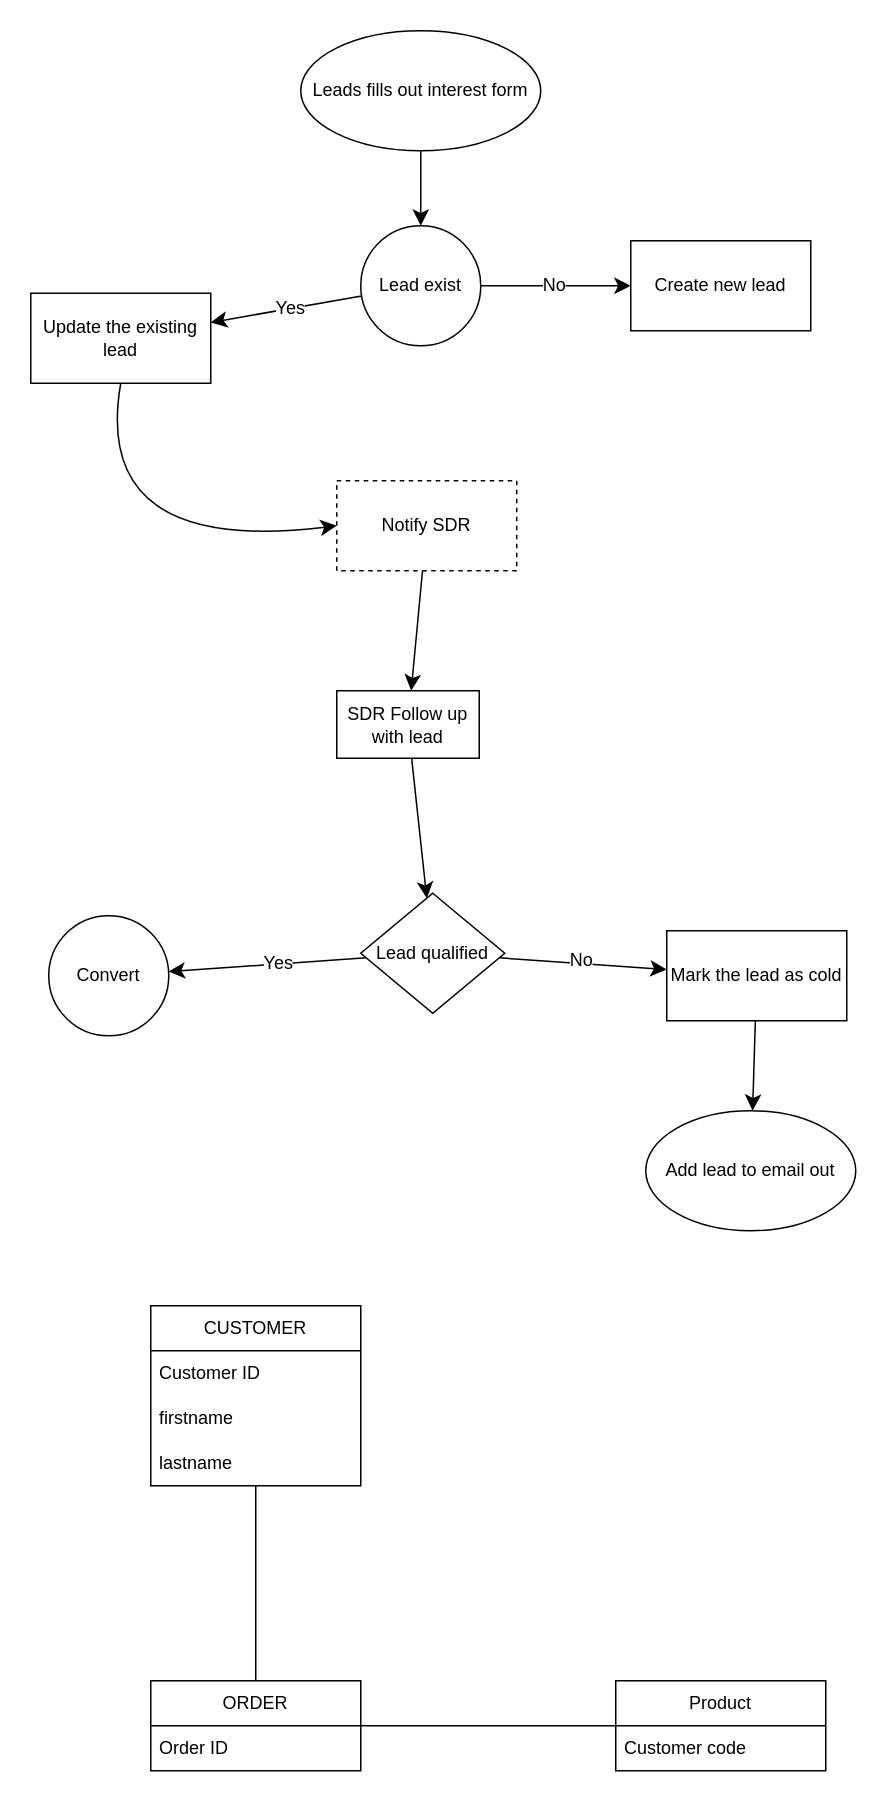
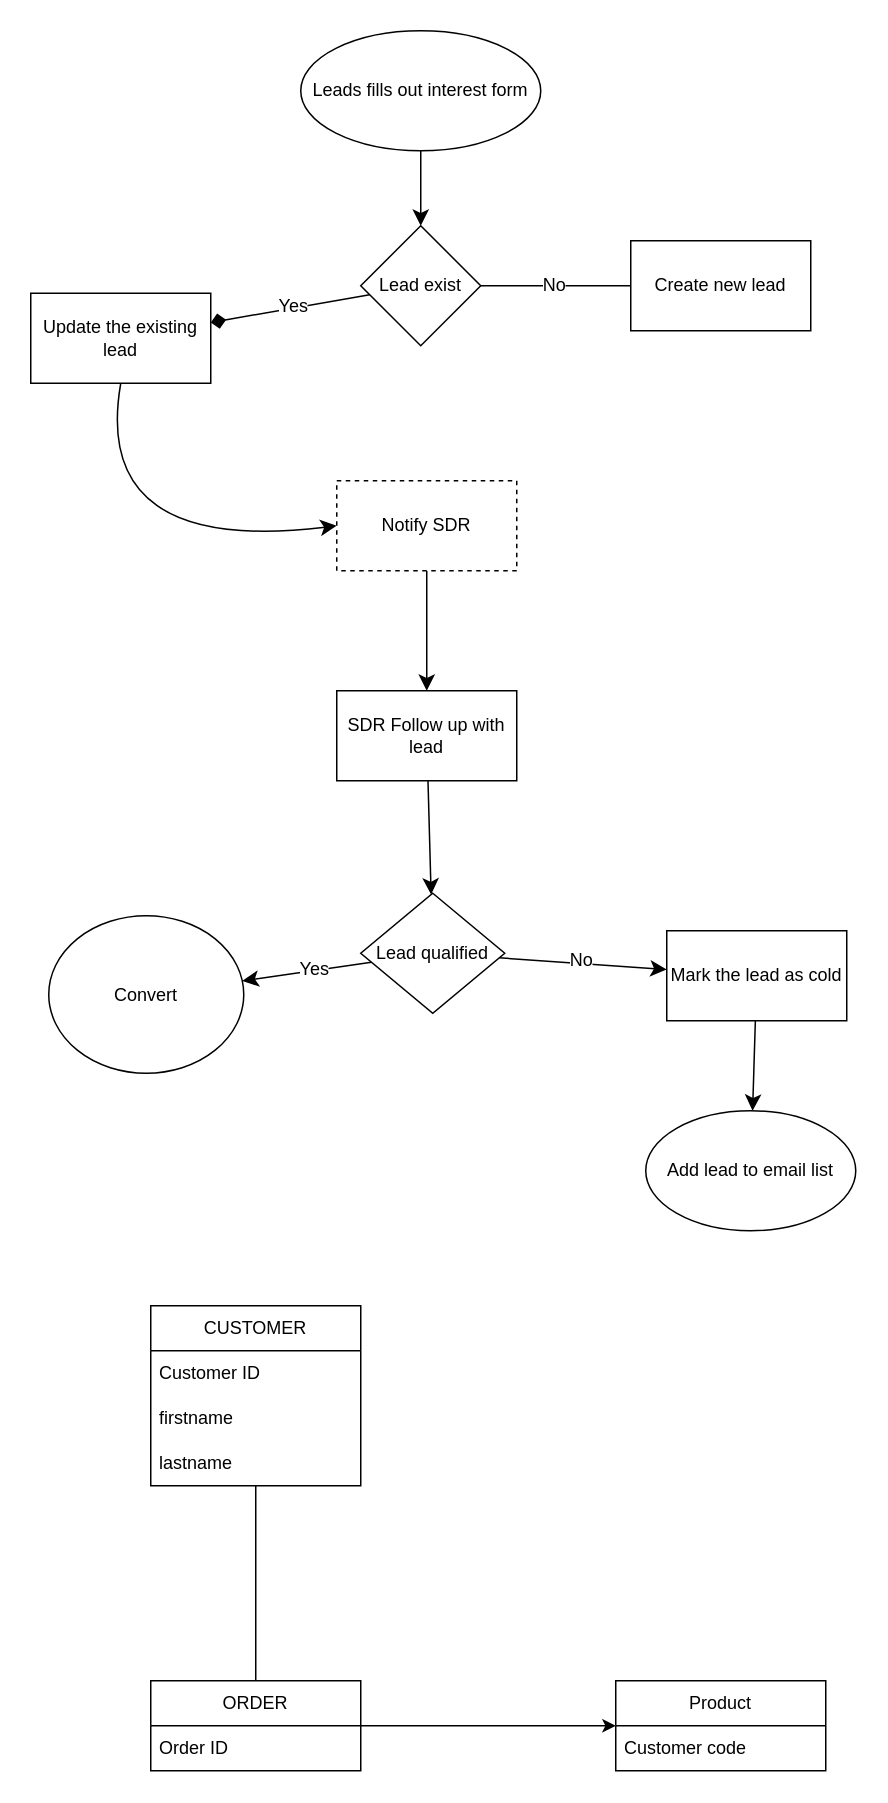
node "Lead exist": shape ellipse -> diamond
edge "Lead exist" -> "Create new lead": arrowhead classic -> none
edge "Lead exist" -> "Update the existing lead": arrowhead classic -> diamond
node "SDR Follow up with lead": size 143x68 -> 180x90
node "Convert": size 120x120 -> 195x158
node "Add lead to email out": label "Add lead to email out" -> "Add lead to email list"
edge "ORDER" -- "Product": arrowhead none -> classic
